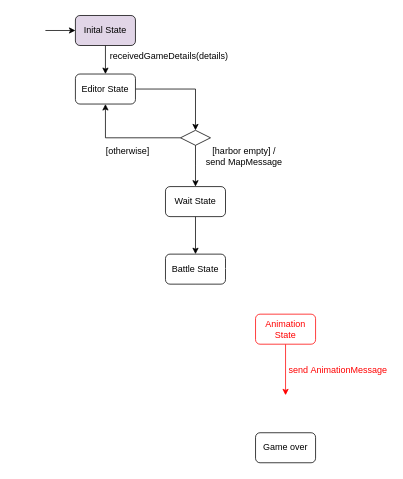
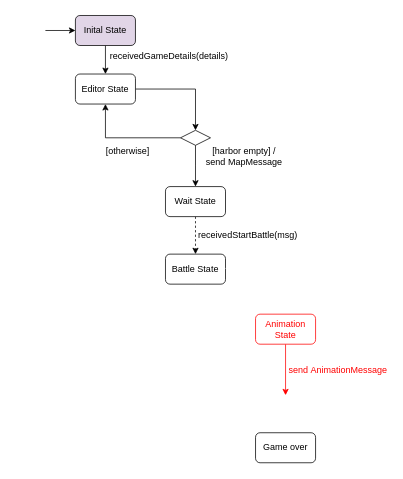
edge "Wait State" -> "Battle State": style solid -> dashed
node "receivedStartBattle(msg)": added
